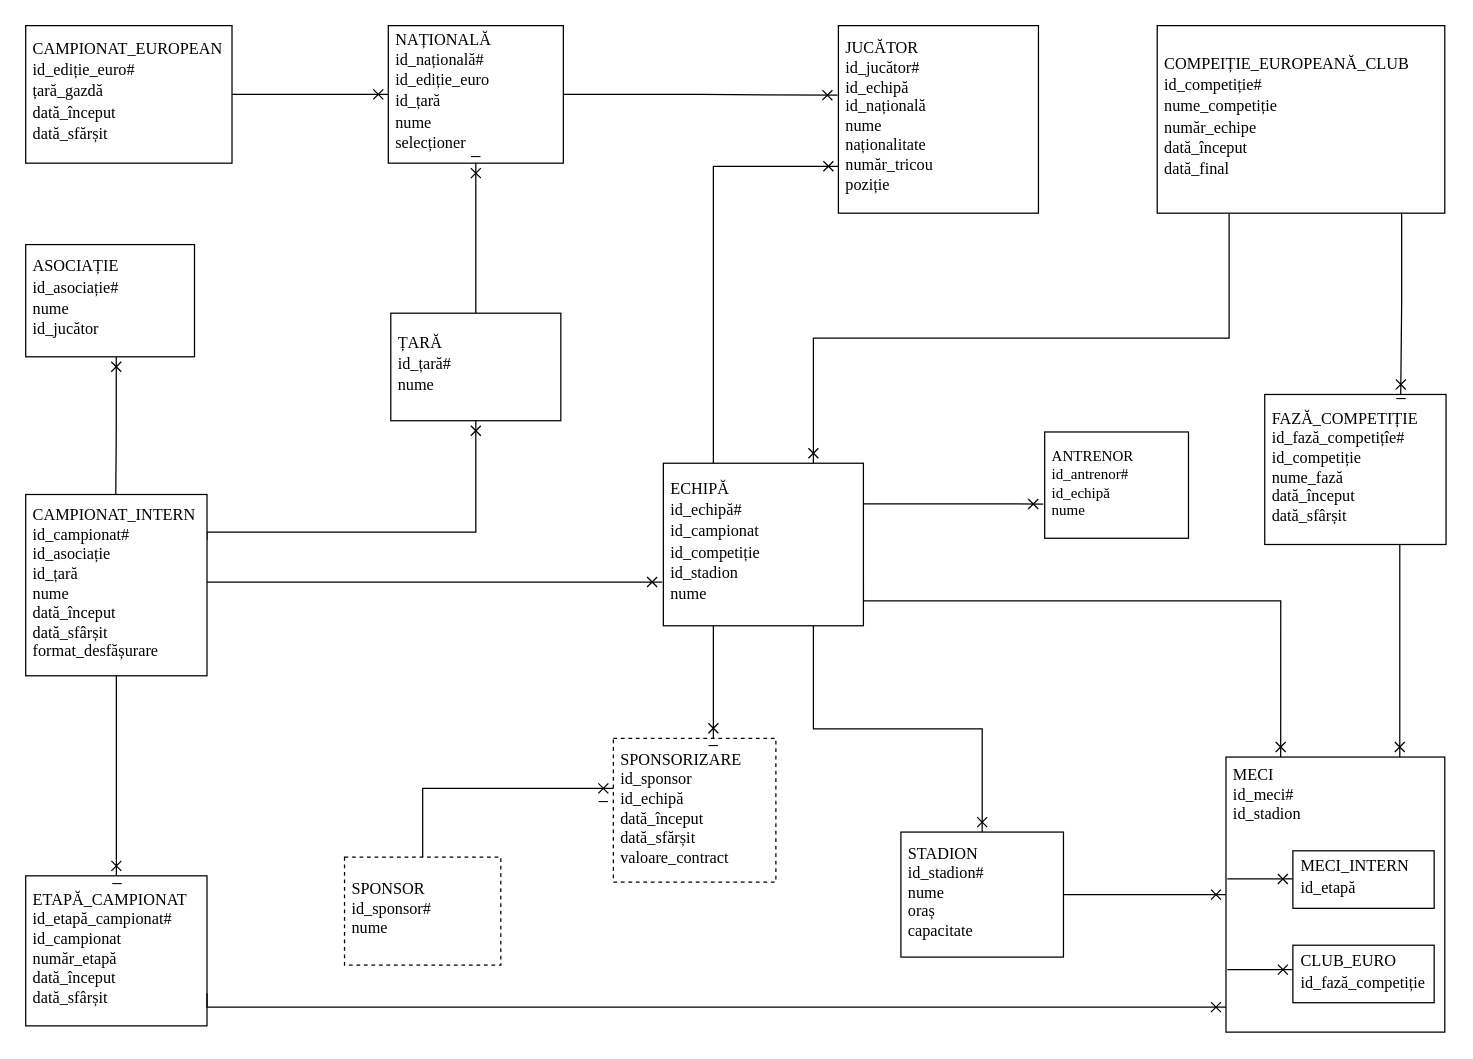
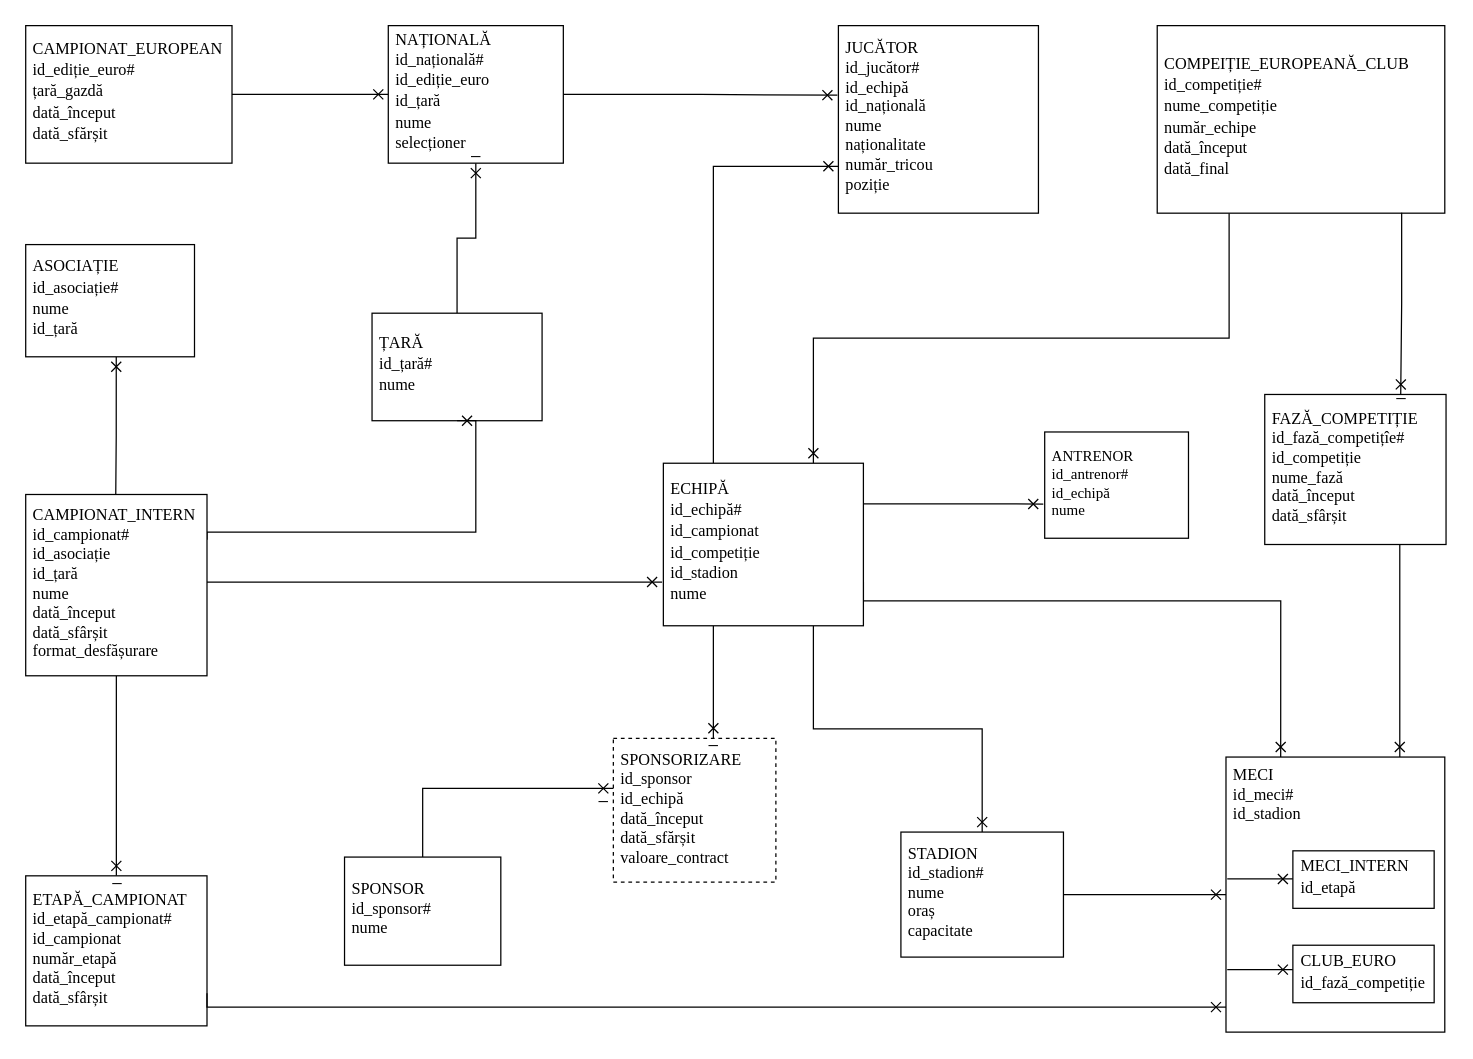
node "ASOCIAȚIE id_asociație# nume id_jucător": label "ASOCIAȚIE id_asociație# nume id_jucător" -> "ASOCIAȚIE id_asociație# nume id_țară"
node "ȚARĂ id_țară# nume": moved (476, 367) -> (457, 367)
node "SPONSOR id_sponsor# nume": style dashed -> solid
